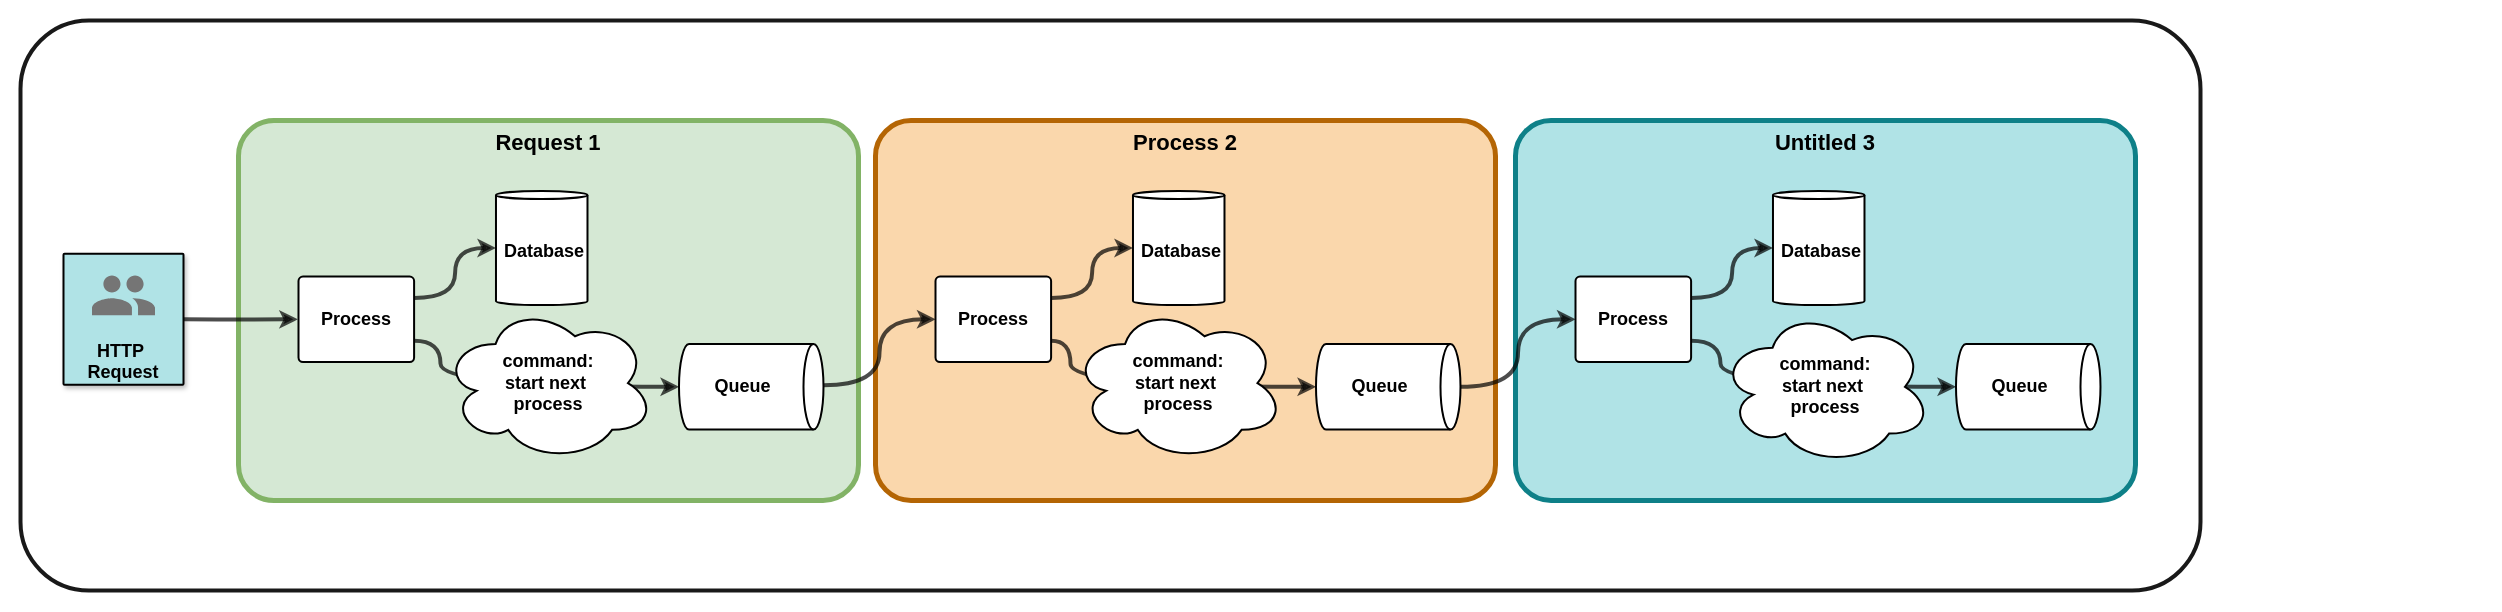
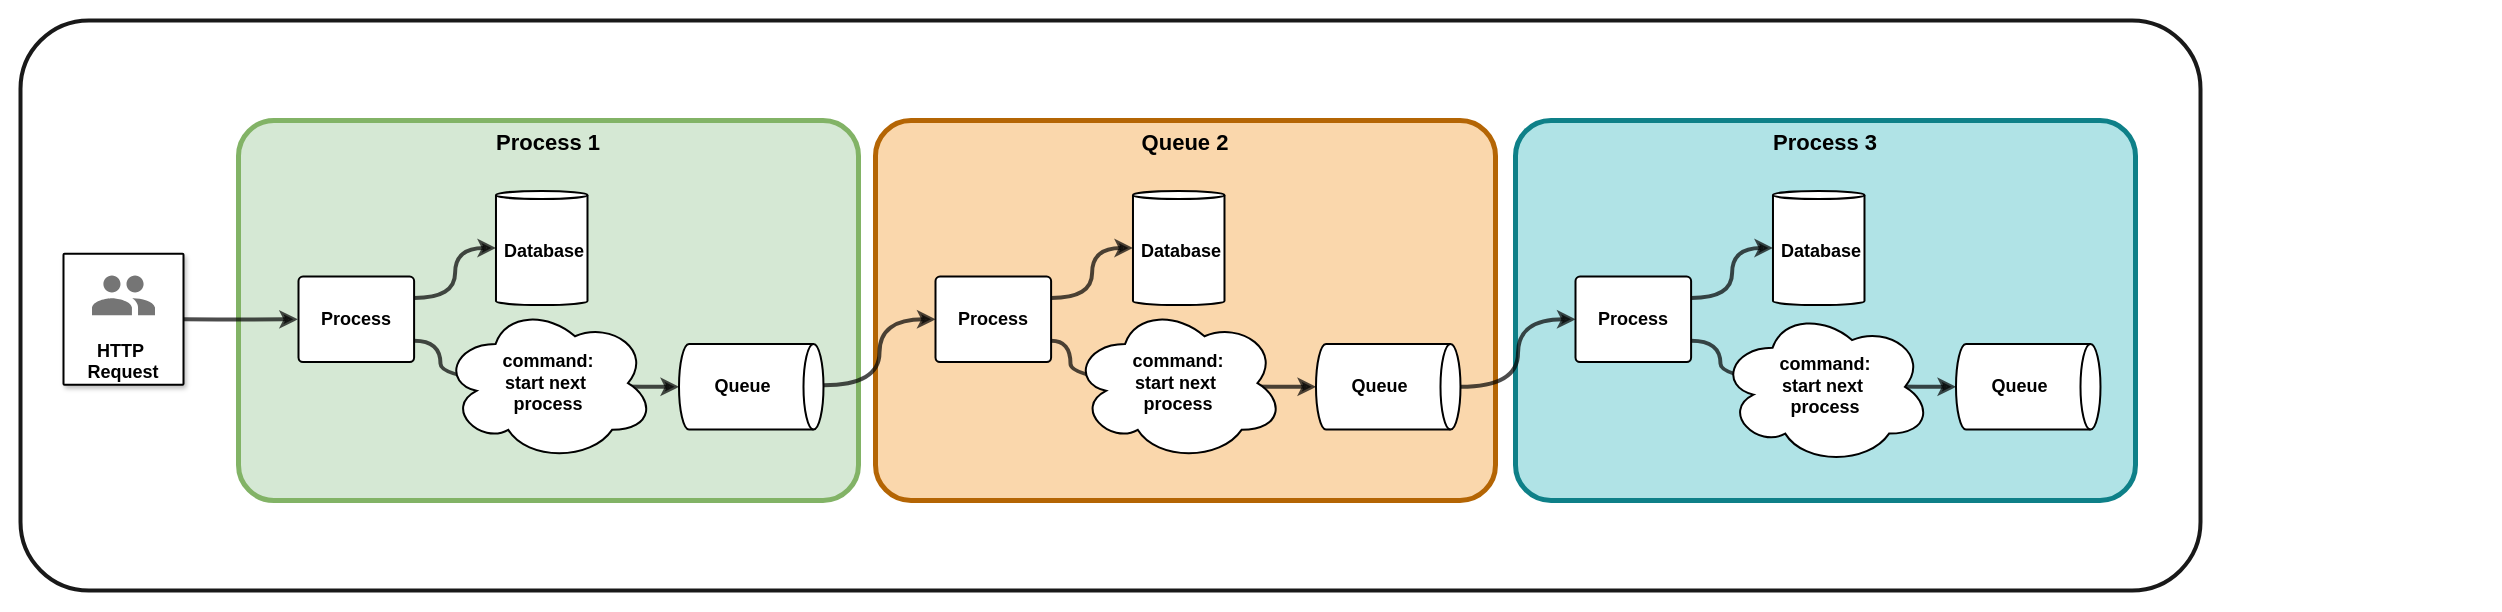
node "Request 1": label "Request 1" -> "Process 1"
node "Process 2": label "Process 2" -> "Queue 2"
node "Untitled 3": label "Untitled 3" -> "Process 3"
node "HTTP Request": fillcolor #b0e3e6 -> #ffffff
